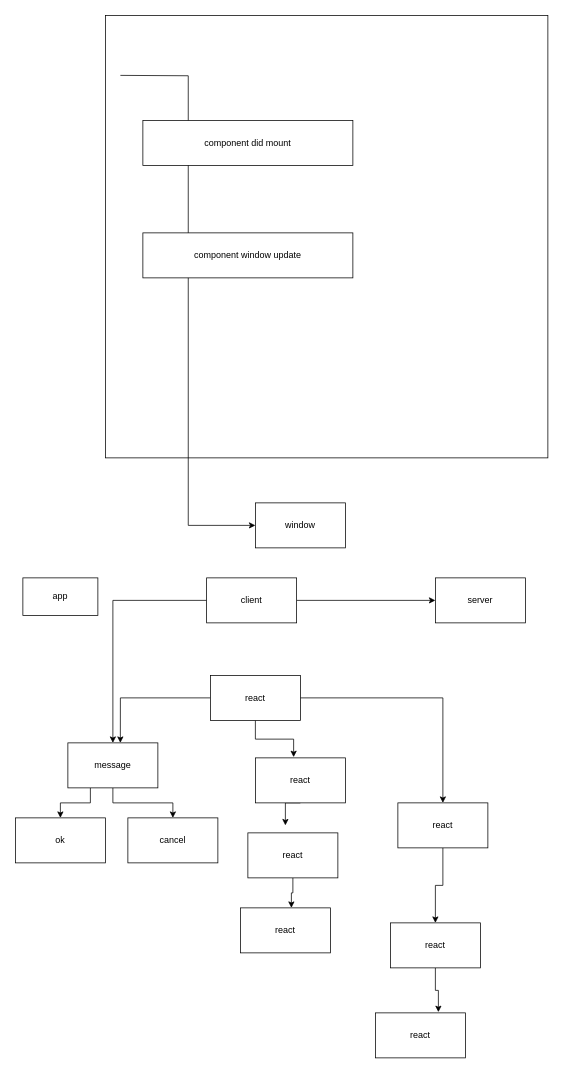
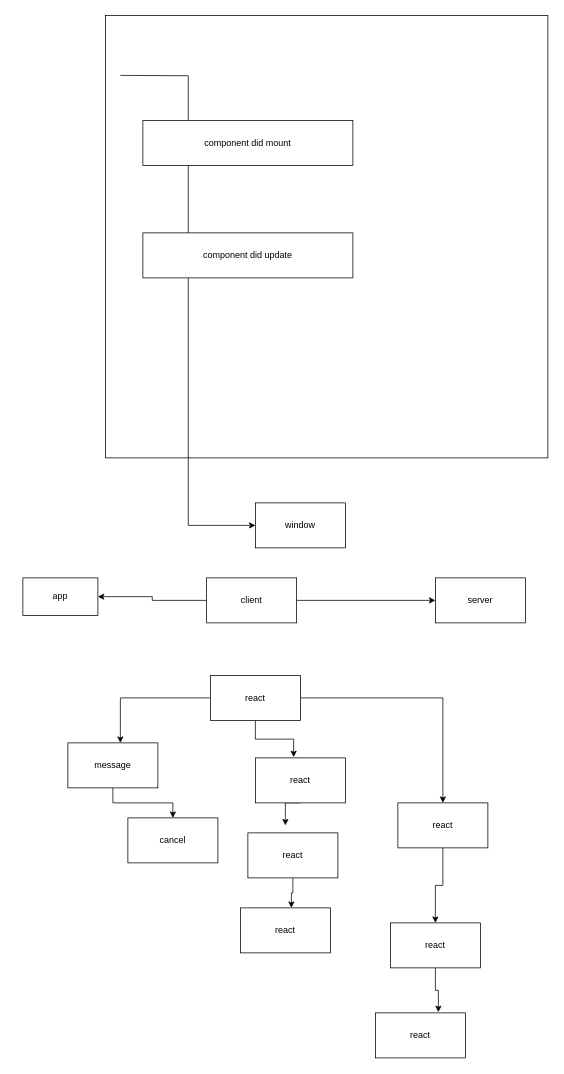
node "component window update": label "component window update" -> "component did update"
edge "client" -> "message": now "client" -> "app"
edge "message" -> "ok": removed
node "ok": removed
